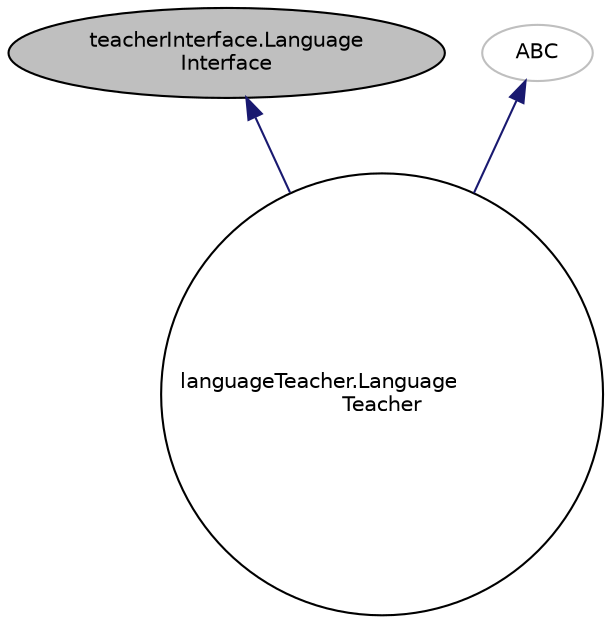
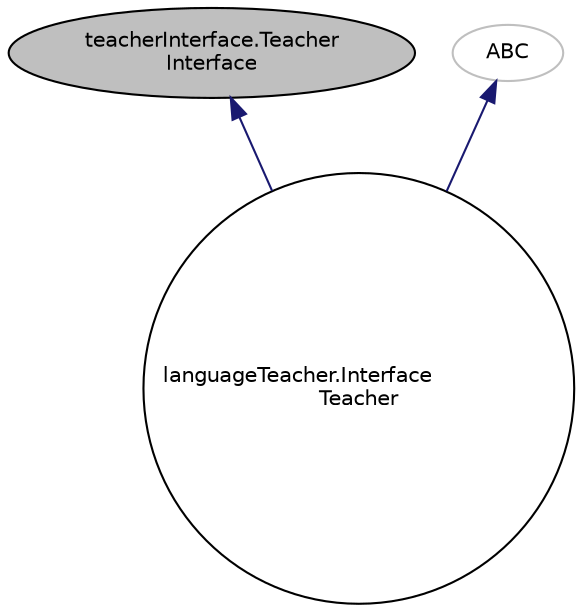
node "teacherInterface.Language Interface": label "teacherInterface.Language Interface" -> "teacherInterface.Teacher Interface"
node "languageTeacher.Language Teacher": label "languageTeacher.Language Teacher" -> "languageTeacher.Interface Teacher"
